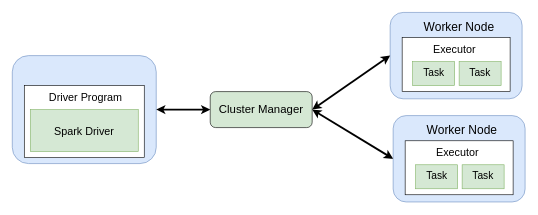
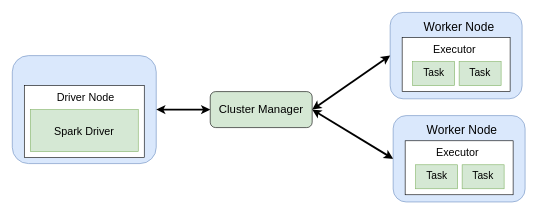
node "Driver Program": label "Driver Program" -> "Driver Node"
